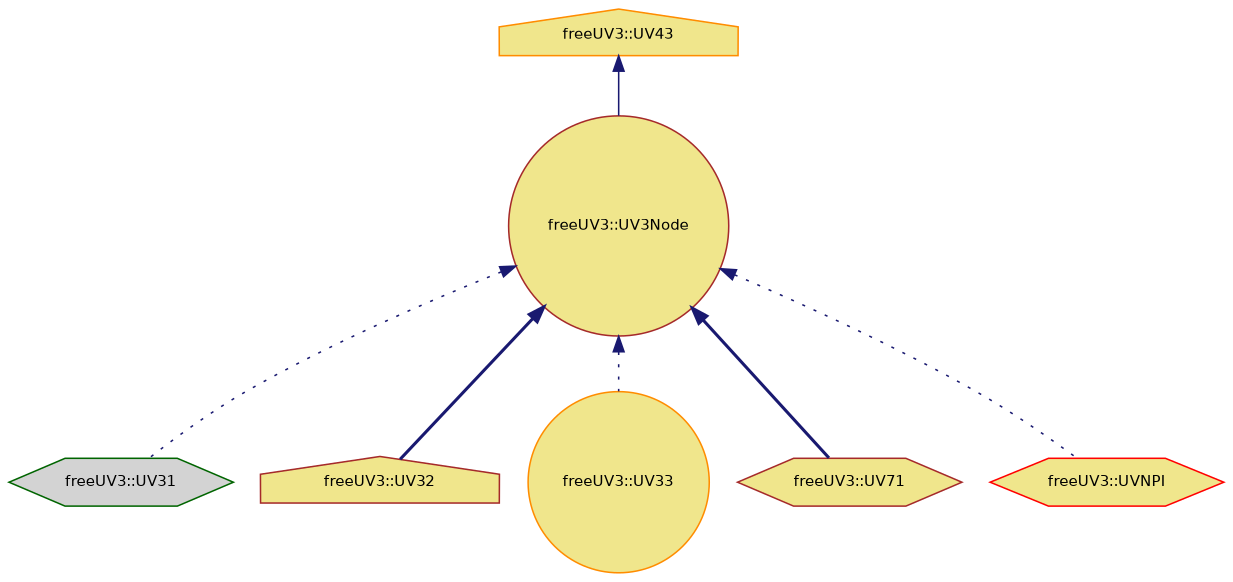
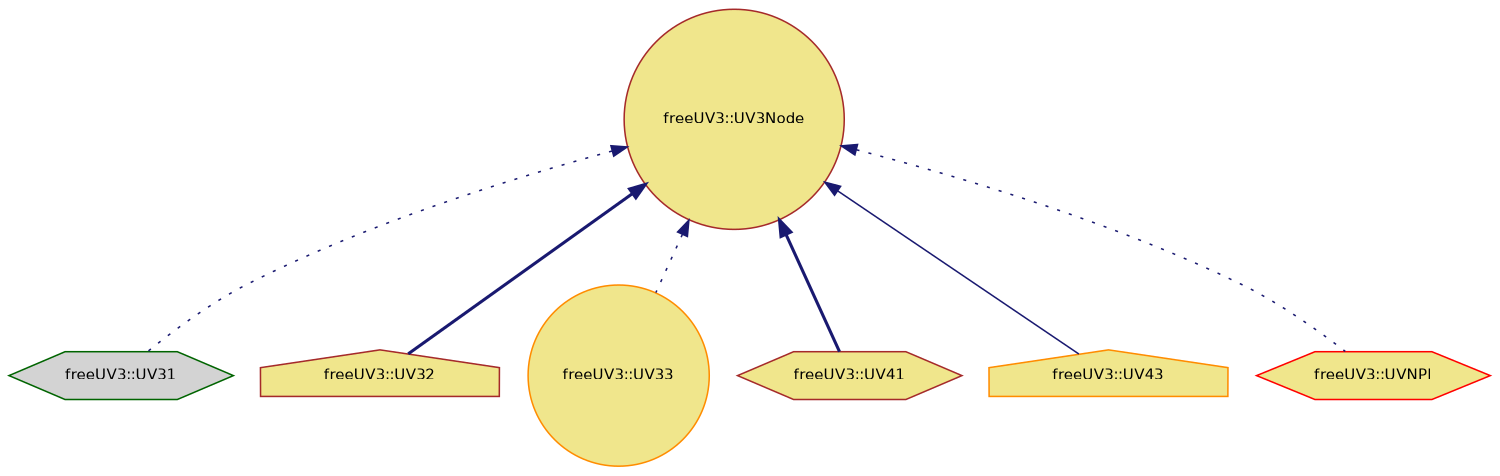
edge "freeUV3::UV3Node" -> "freeUV3::UV43": reversed
node "freeUV3::UV71": label "freeUV3::UV71" -> "freeUV3::UV41"
